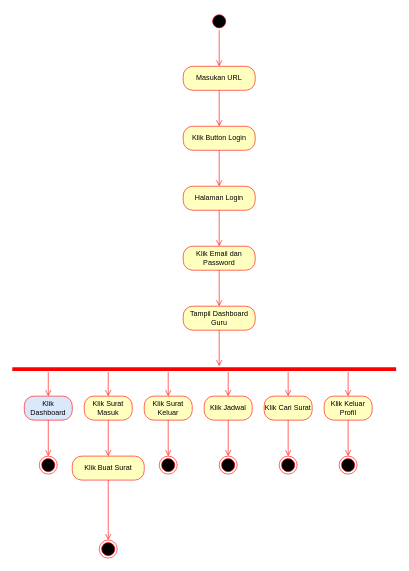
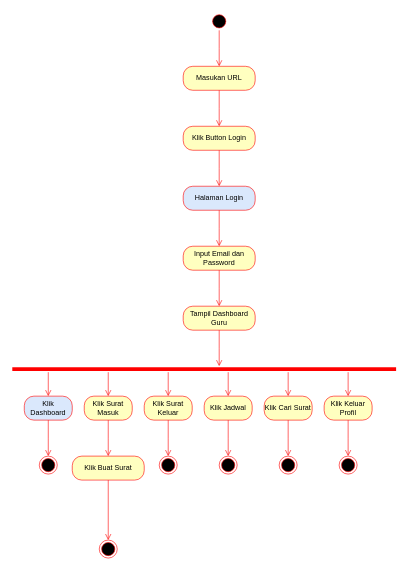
node "Halaman Login": fillcolor #ffffc0 -> #dae8fc
node "Klik Email dan Password": label "Klik Email dan Password" -> "Input Email dan Password"
